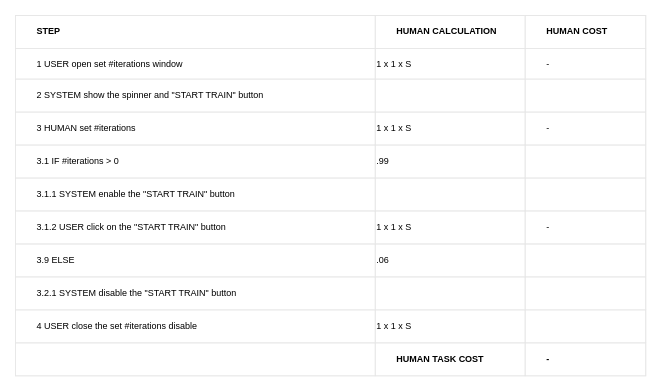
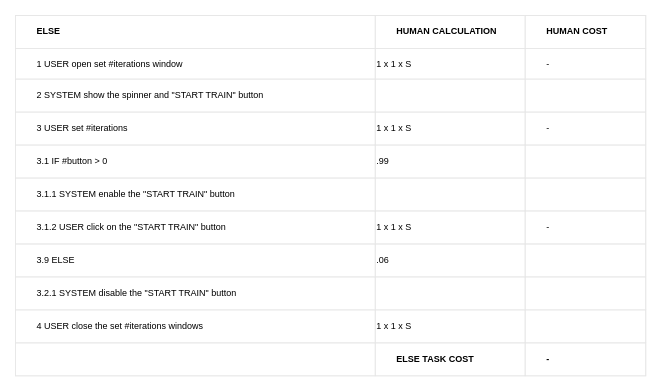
node "STEP": label "STEP" -> "ELSE"
node "3 HUMAN set #iterations": label "3 HUMAN set #iterations" -> "3 USER set #iterations"
node "3.1 IF #iterations > 0": label "3.1 IF #iterations > 0" -> "3.1 IF #button > 0"
node "4 USER close the set #iterations disable": label "4 USER close the set #iterations disable" -> "4 USER close the set #iterations windows"
node "HUMAN TASK COST": label "HUMAN TASK COST" -> "ELSE TASK COST"
